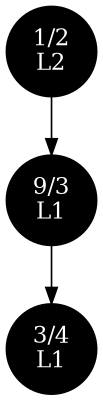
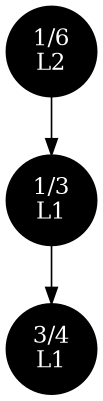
node "1/2 L2": label "1/2 L2" -> "1/6 L2"
node "9/3 L1": label "9/3 L1" -> "1/3 L1"
